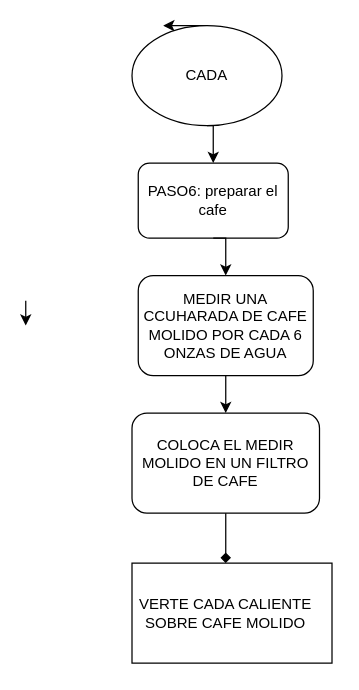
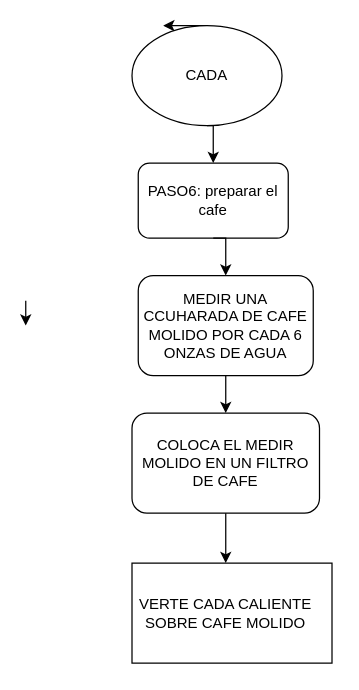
edge "COLOCA EL MEDIR MOLIDO EN UN FILTRO DE CAFE" -> "VERTE CADA CALIENTE SOBRE CAFE MOLIDO": arrowhead diamond -> classic
